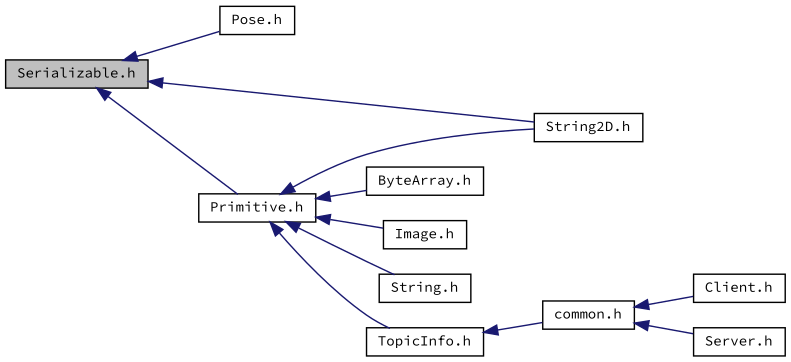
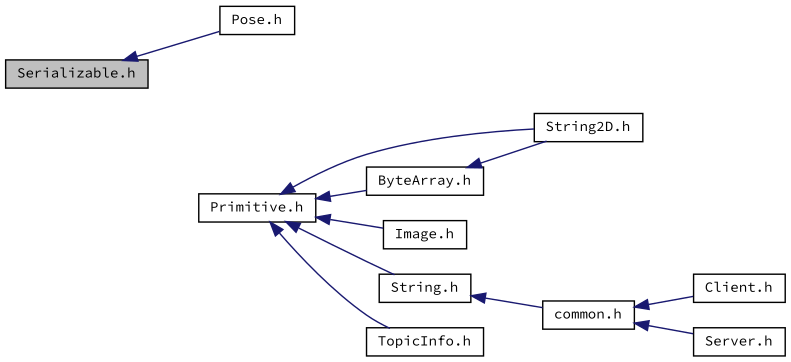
edge "String2D.h" -> "Serializable.h": now "String2D.h" -> "ByteArray.h"
edge "Primitive.h" -> "Serializable.h": removed
edge "common.h" -> "TopicInfo.h": now "common.h" -> "String.h"
